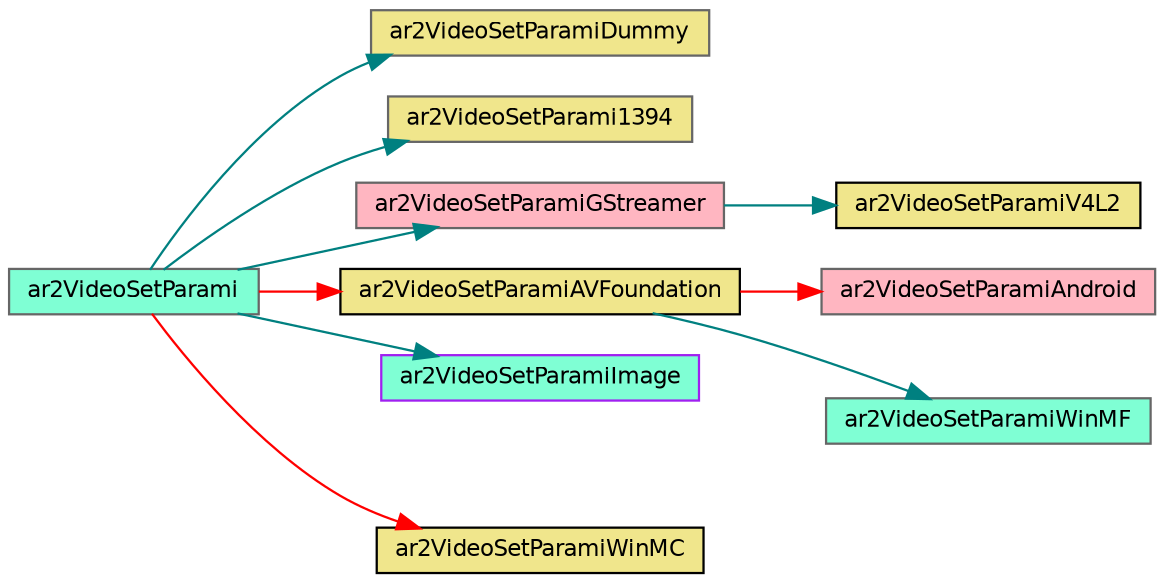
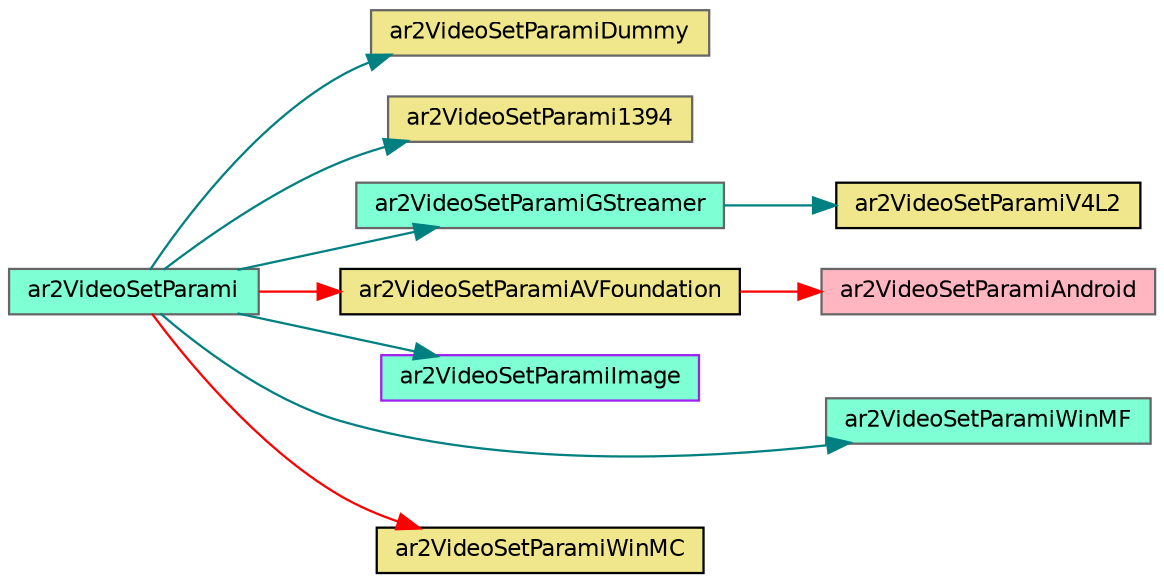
node "ar2VideoSetParamiGStreamer": fillcolor lightpink -> aquamarine
edge "ar2VideoSetParamiAVFoundation" -> "ar2VideoSetParamiWinMF": now "ar2VideoSetParami" -> "ar2VideoSetParamiWinMF"
